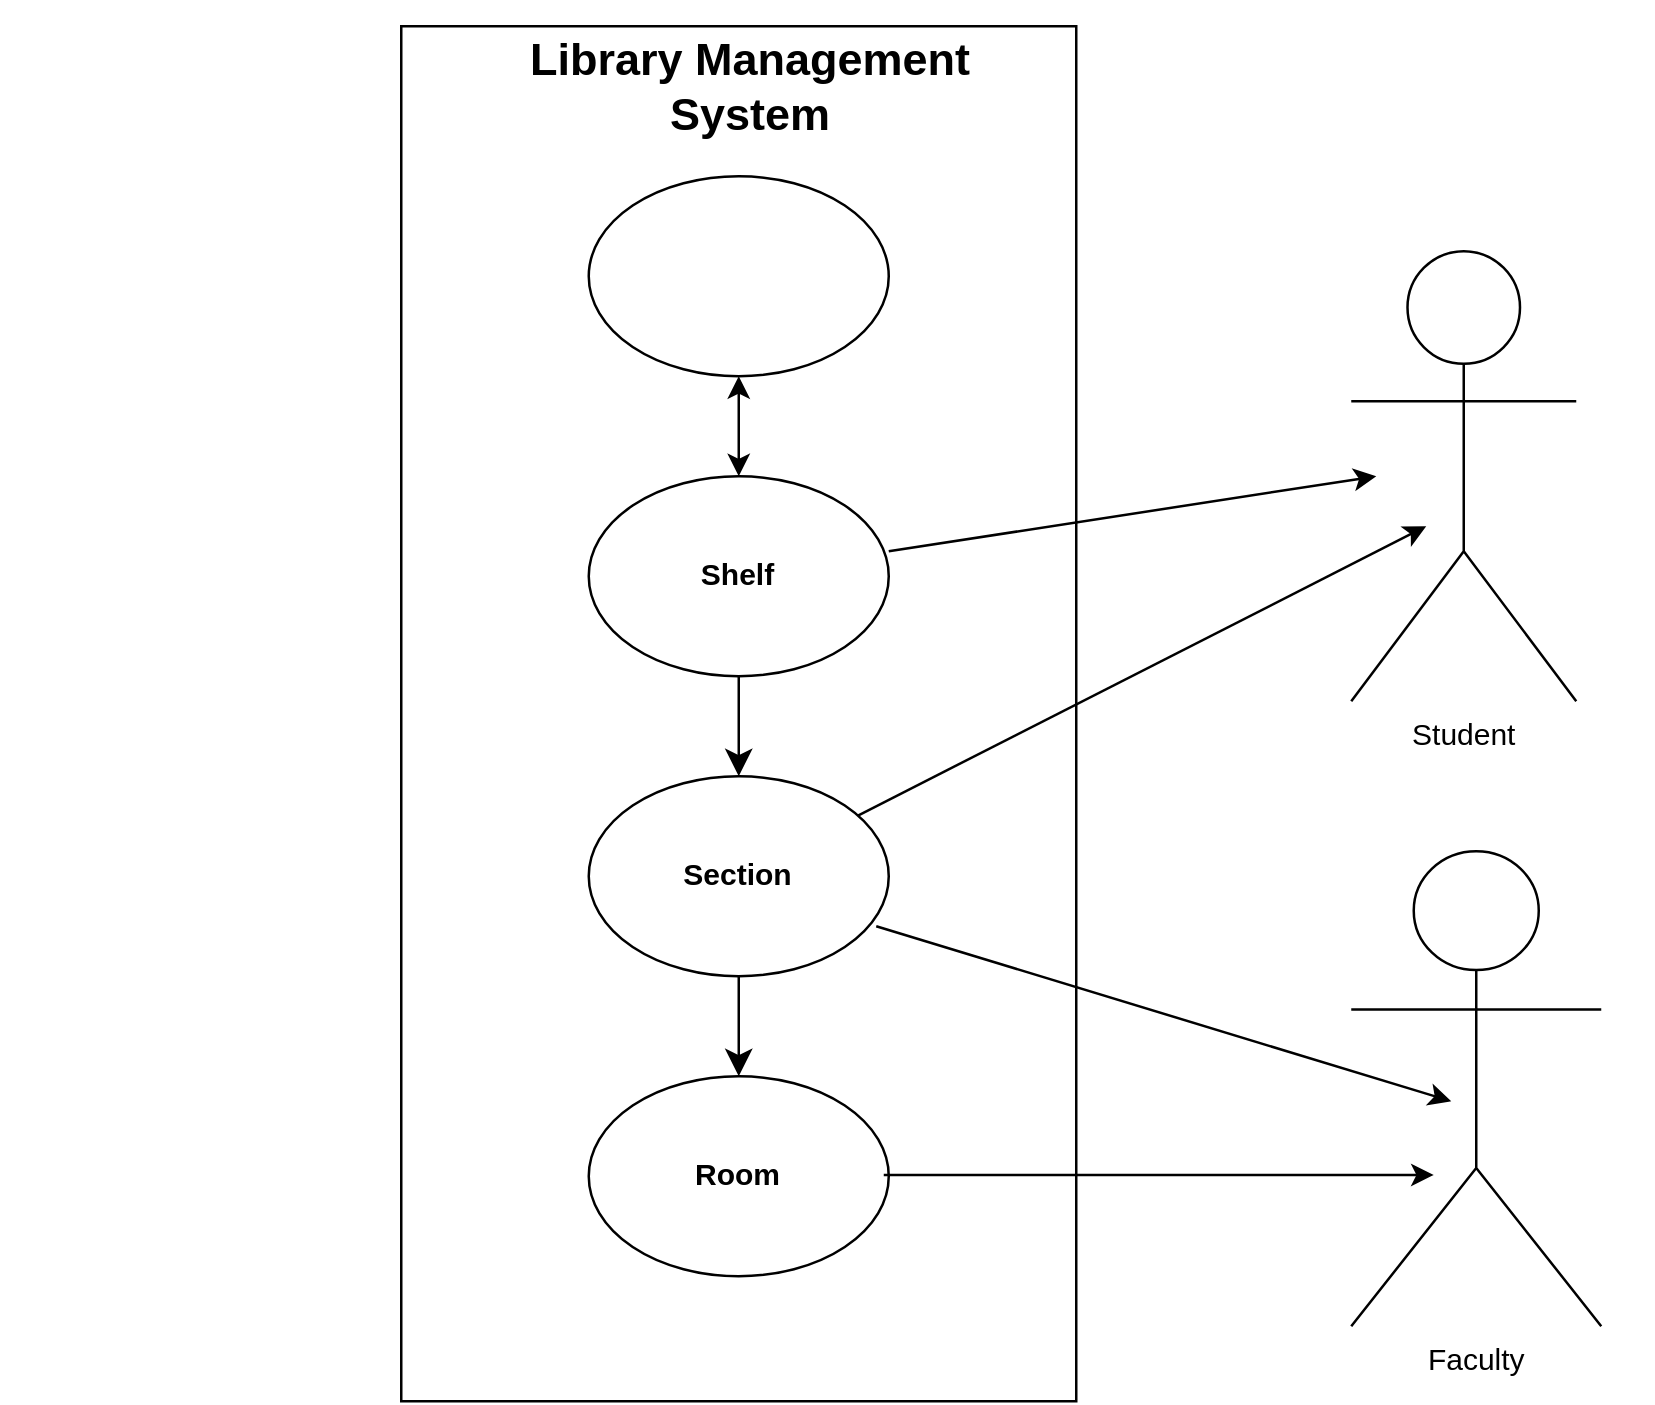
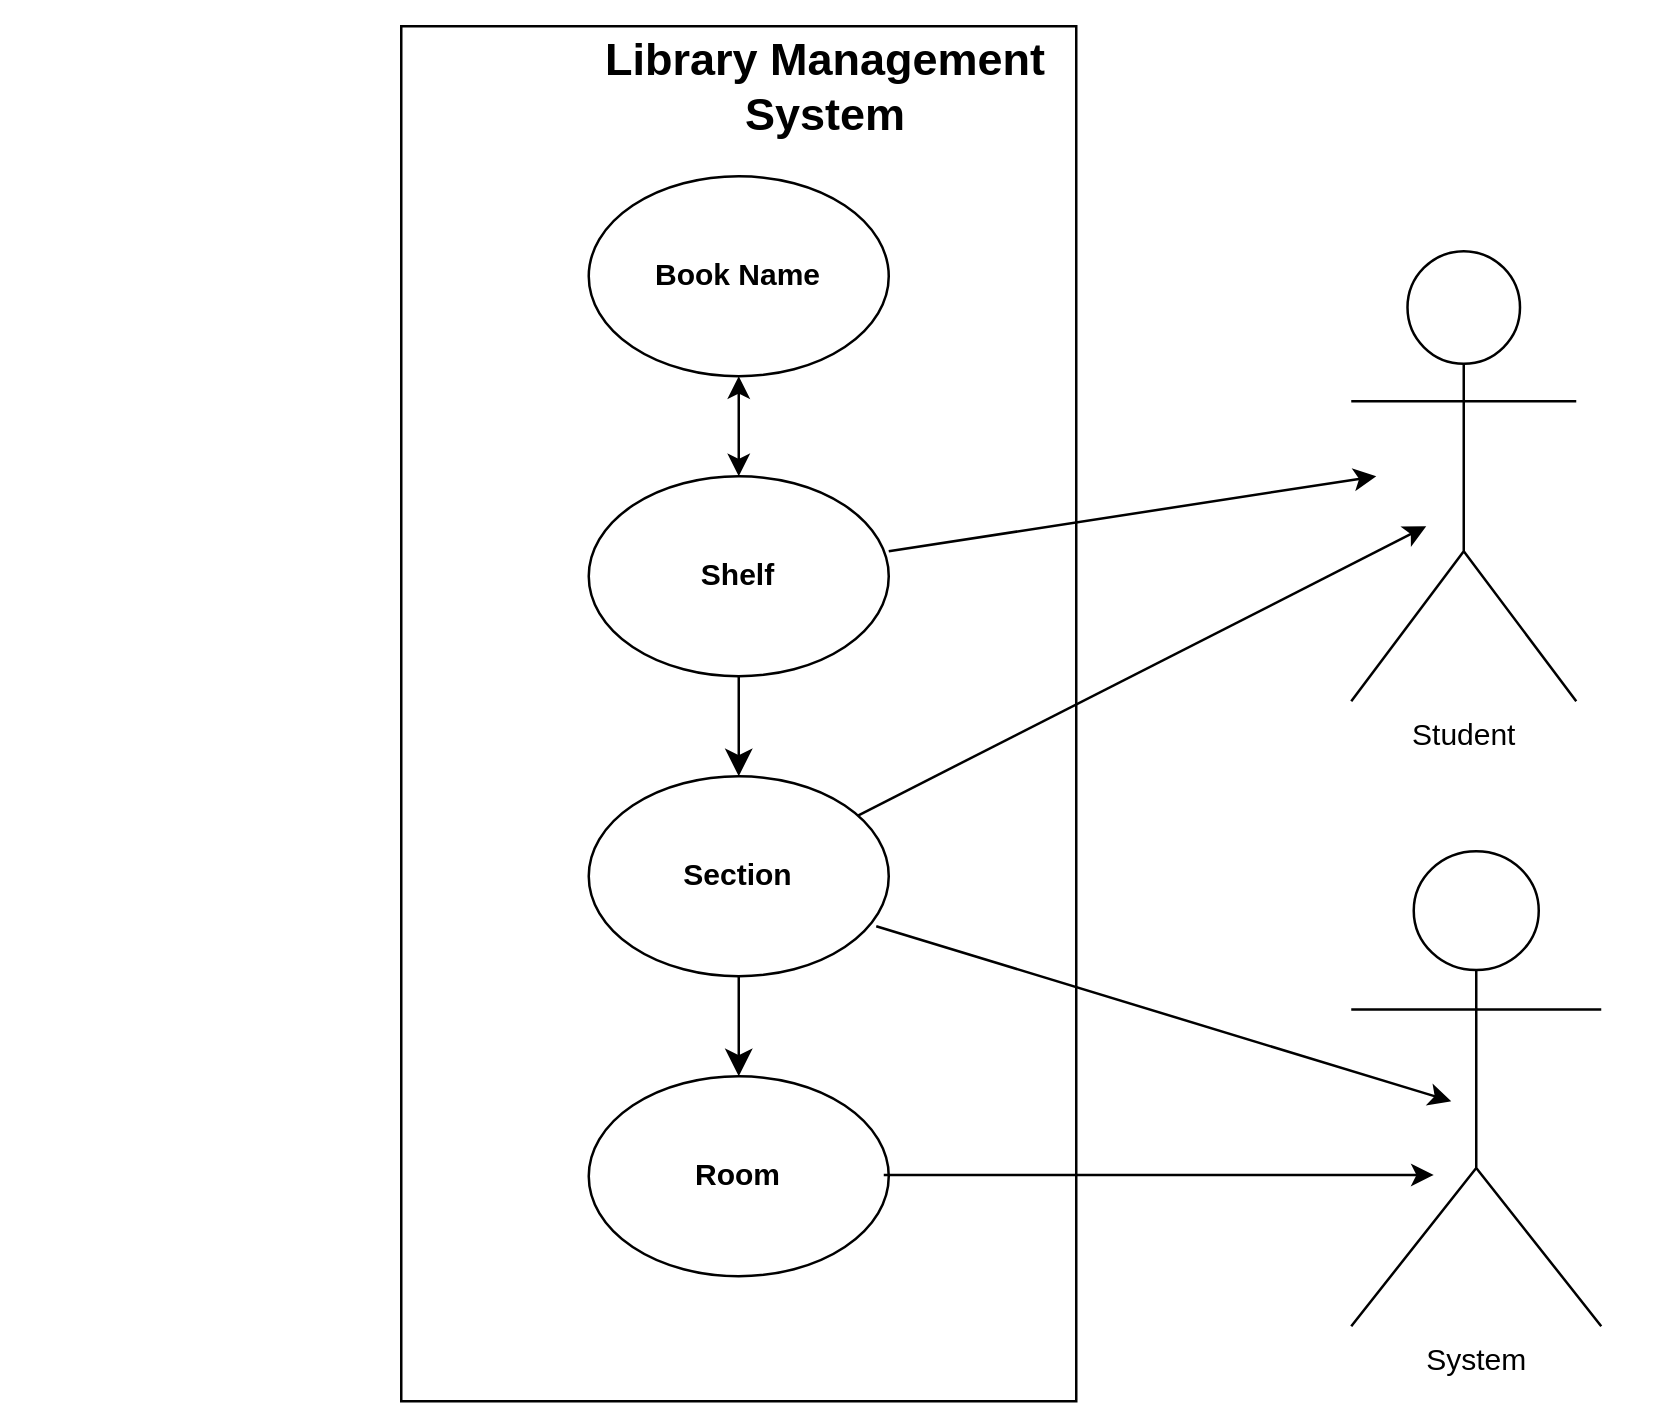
node "Library Management System": moved (751, 89) -> (826, 89)
node "Book Name": added
node "Faculty": label "Faculty" -> "System"
